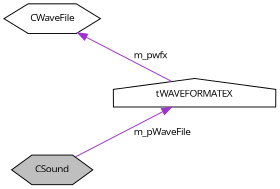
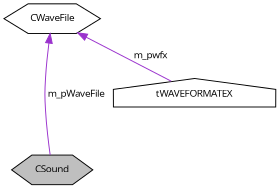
edge "CSound" -> "tWAVEFORMATEX": now "CSound" -> "CWaveFile"
